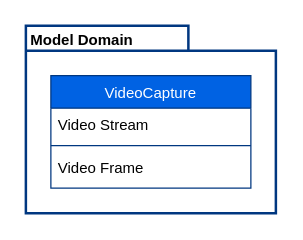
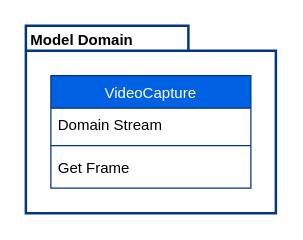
node "Video Stream": label "Video Stream" -> "Domain Stream"
node "Video Frame": label "Video Frame" -> "Get Frame"
